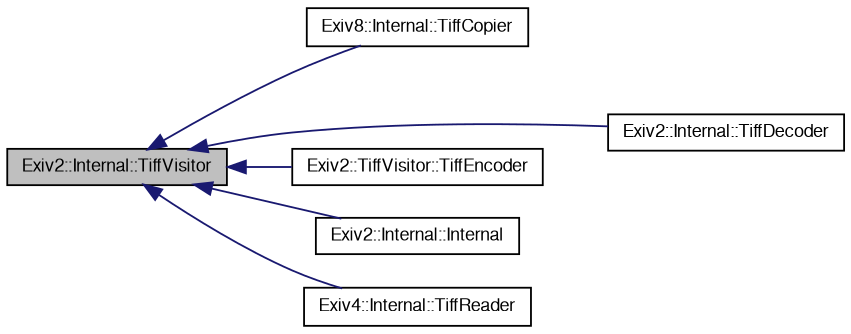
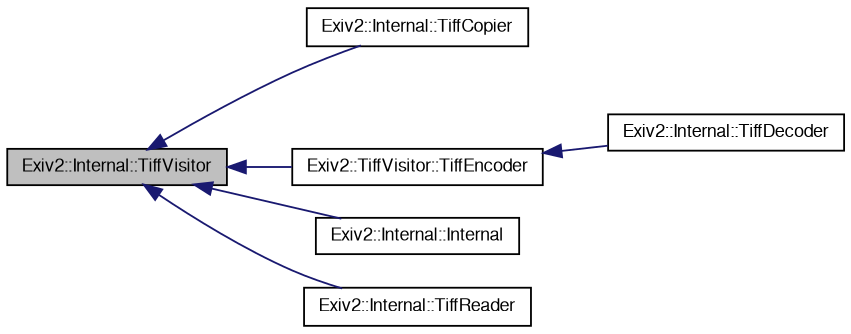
node "Exiv8::Internal::TiffCopier": label "Exiv8::Internal::TiffCopier" -> "Exiv2::Internal::TiffCopier"
edge "Exiv2::Internal::TiffDecoder" -> "Exiv2::Internal::TiffVisitor": now "Exiv2::Internal::TiffDecoder" -> "Exiv2::TiffVisitor::TiffEncoder"
node "Exiv4::Internal::TiffReader": label "Exiv4::Internal::TiffReader" -> "Exiv2::Internal::TiffReader"
